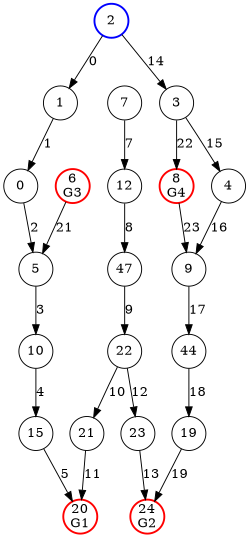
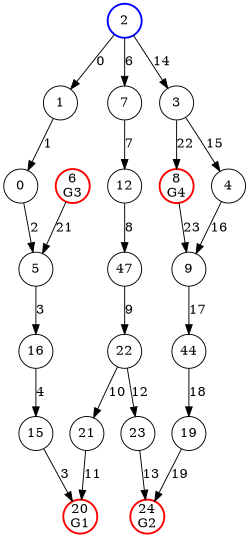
edge "2" -> "7": added, label "6"
node "10": label "10" -> "16"
edge "15" -> "20 G1": label "5" -> "3"
